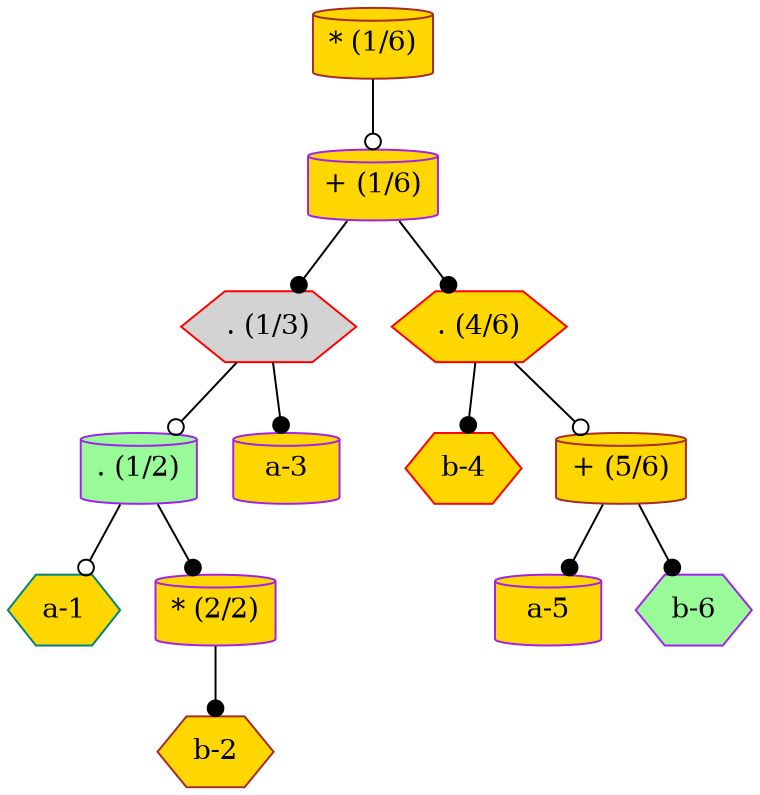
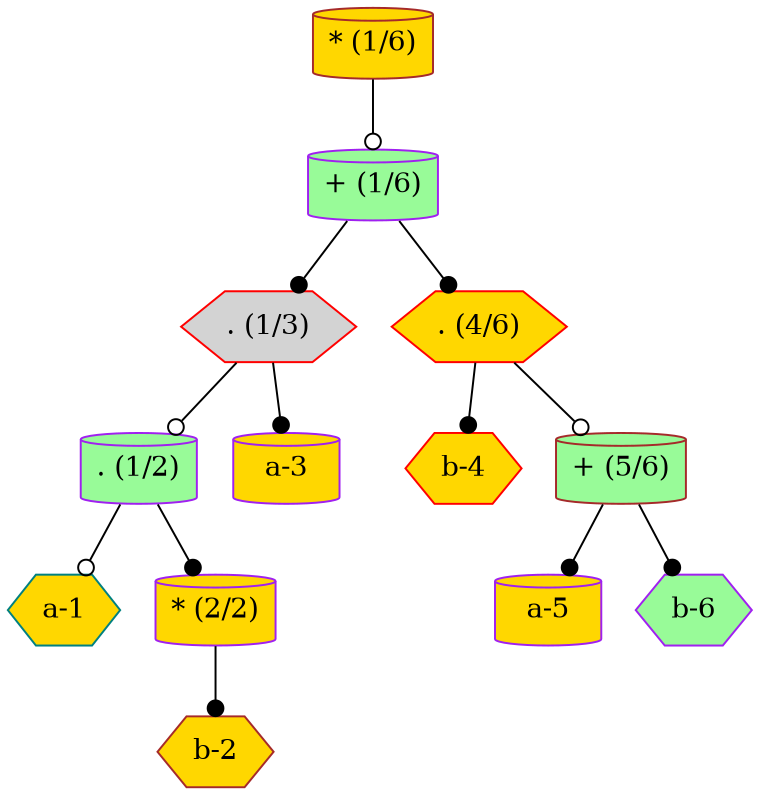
node "+ (1/6)": fillcolor gold -> palegreen
node "+ (5/6)": fillcolor gold -> palegreen
